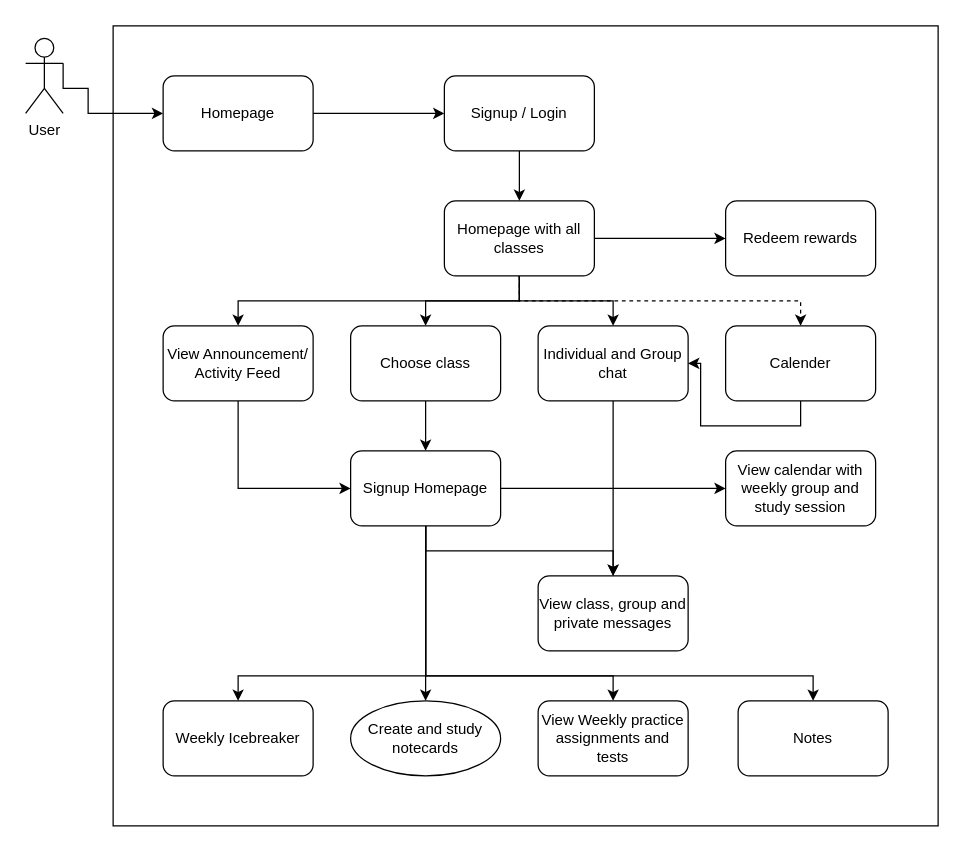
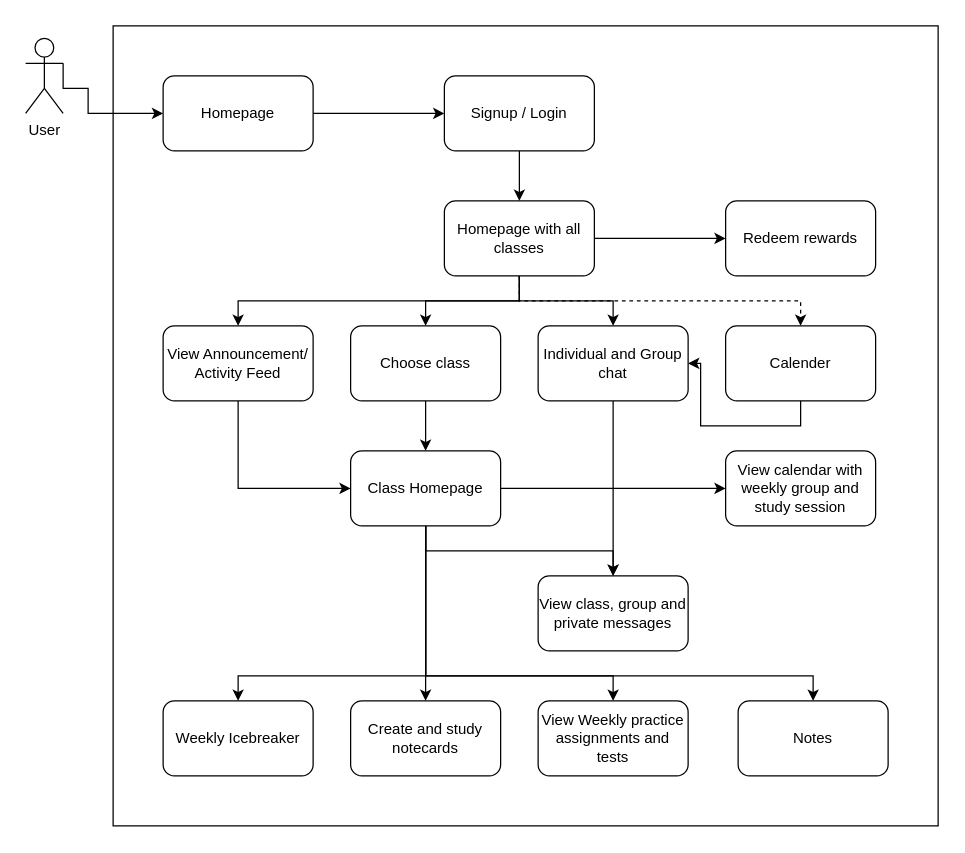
node "Signup Homepage": label "Signup Homepage" -> "Class Homepage"
node "Create and study notecards": shape ellipse -> rounded rectangle
